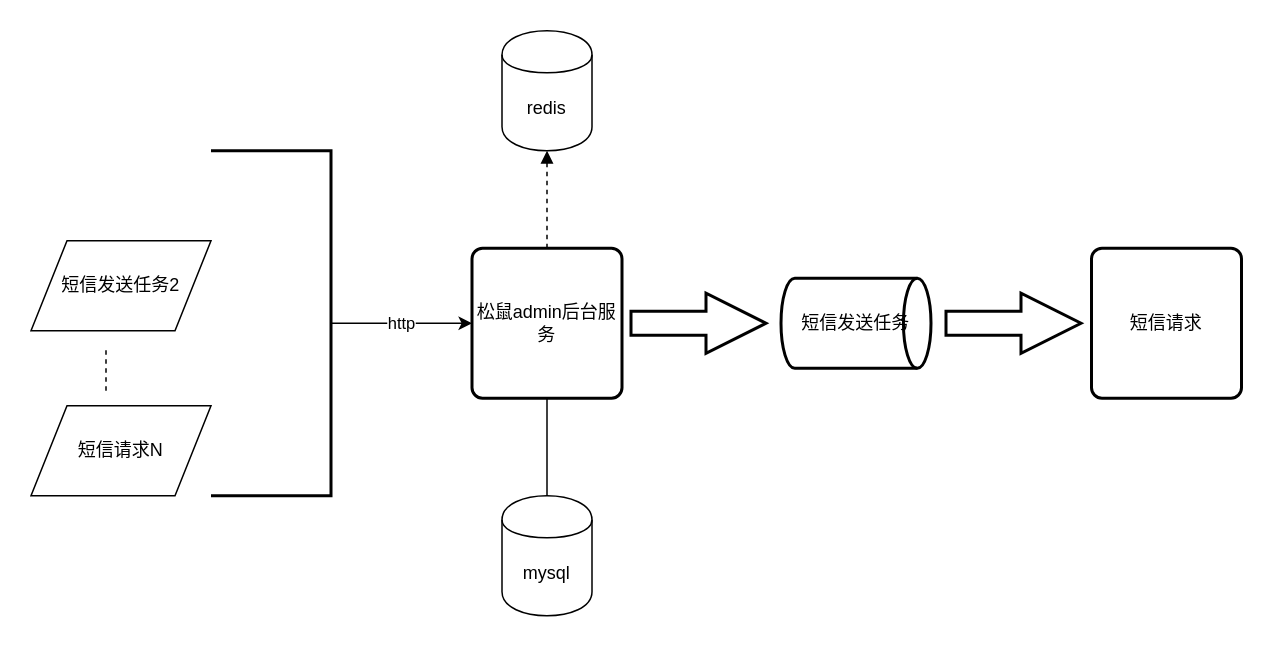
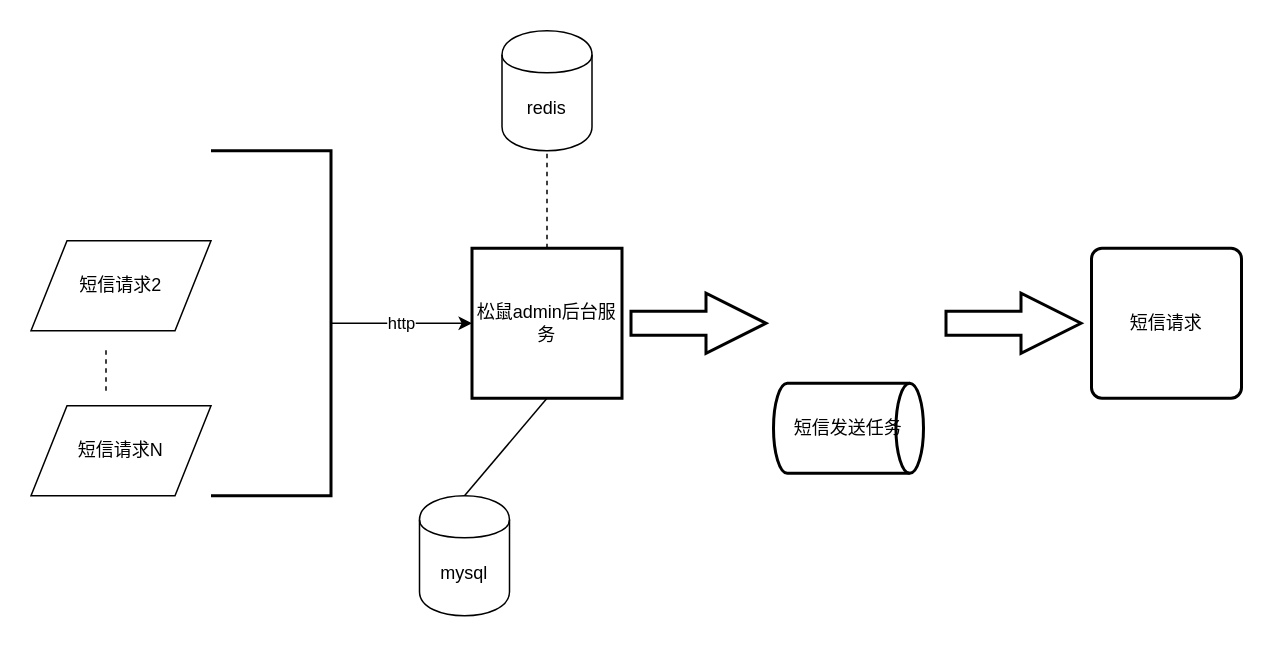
edge "松鼠admin后台服务" -> "redis": arrowhead block -> none
node "短信发送任务2": label "短信发送任务2" -> "短信请求2"
node "松鼠admin后台服务": shape rounded rectangle -> rectangle
node "短信发送任务": moved (856, 323) -> (848, 428)
node "mysql": moved (547, 556) -> (464, 556)
